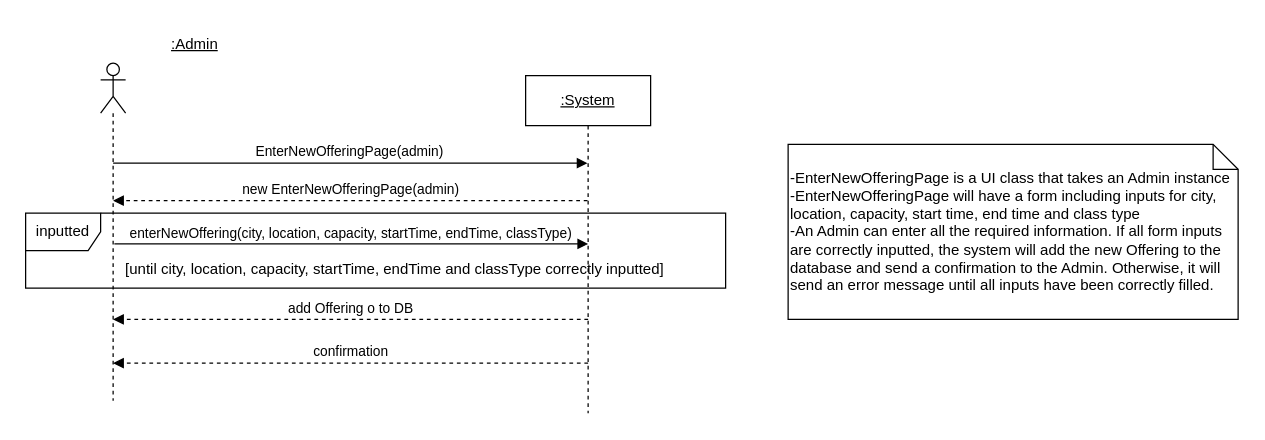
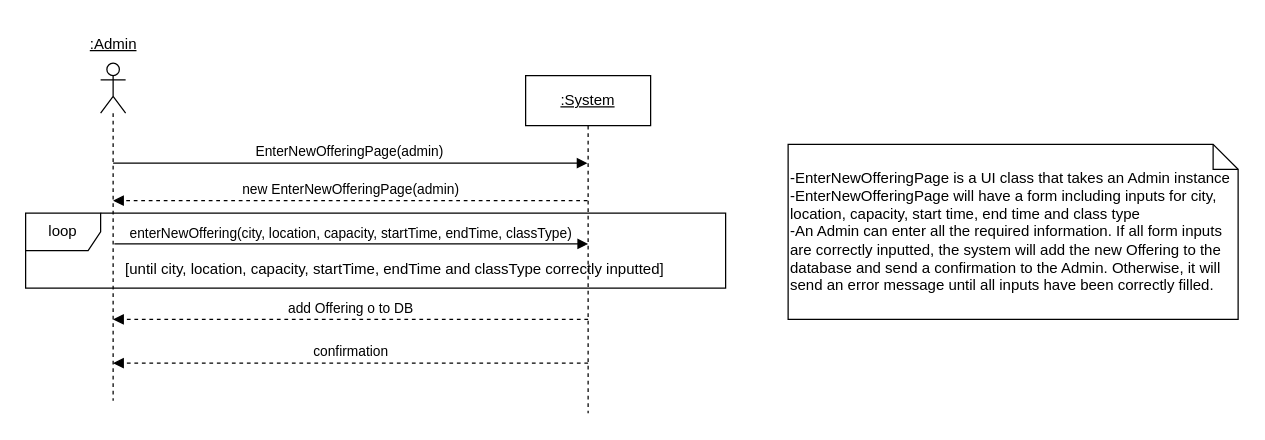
node ":Admin": moved (194, 44) -> (113, 44)
node "inputted": label "inputted" -> "loop"
